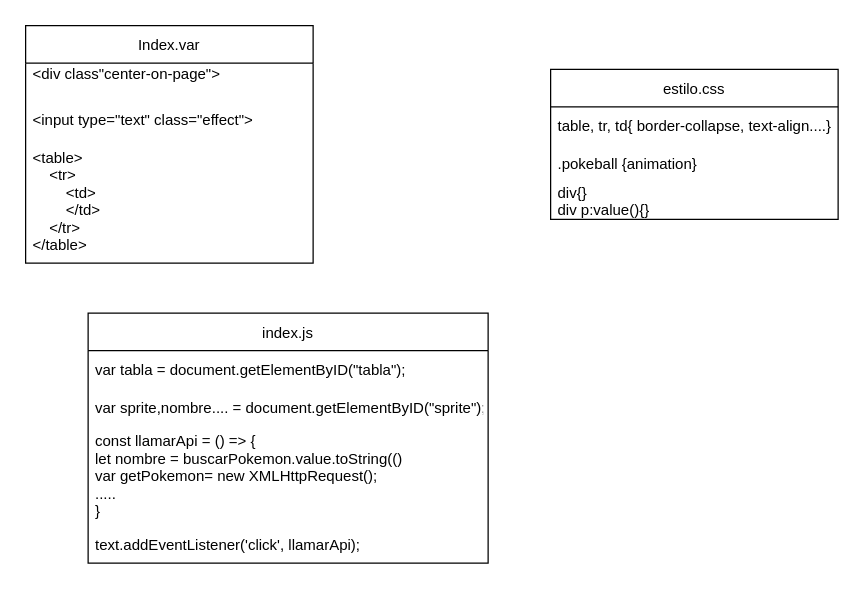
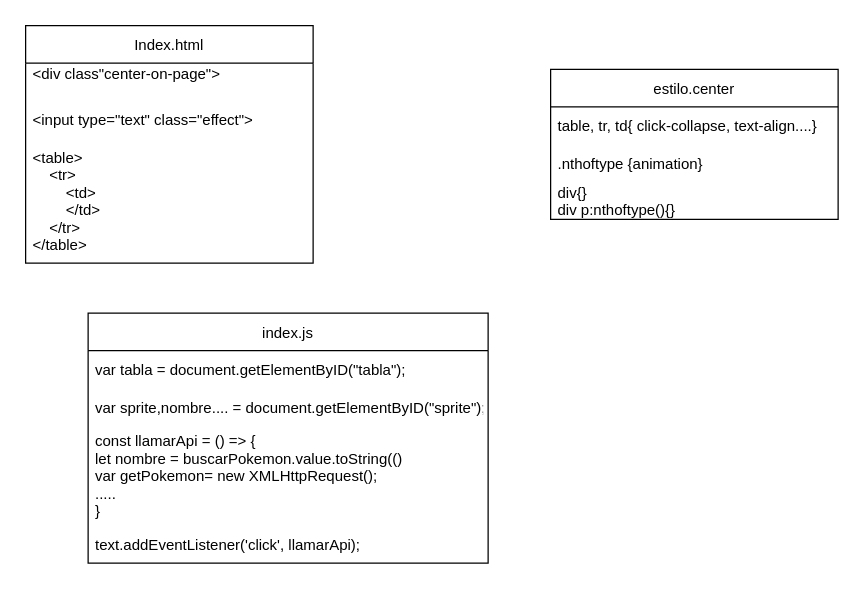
node "Index.var": label "Index.var" -> "Index.html"
node "estilo.css": label "estilo.css" -> "estilo.center"
node "table, tr, td{ border-collapse, text-align....}": label "table, tr, td{ border-collapse, text-align....}" -> "table, tr, td{ click-collapse, text-align....}"
node ".pokeball {animation}": label ".pokeball {animation}" -> ".nthoftype {animation}"
node "div{} div p:value(){}": label "div{} div p:value(){}" -> "div{} div p:nthoftype(){}"
